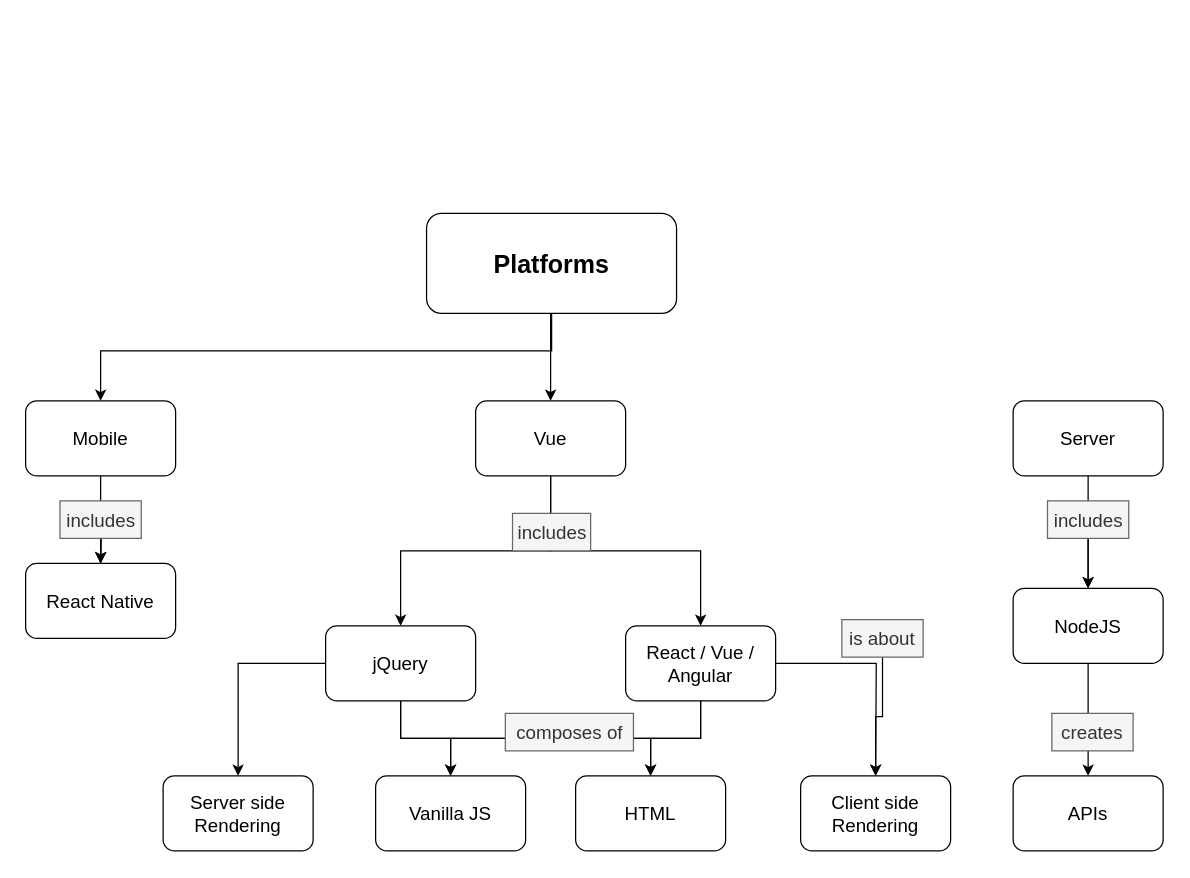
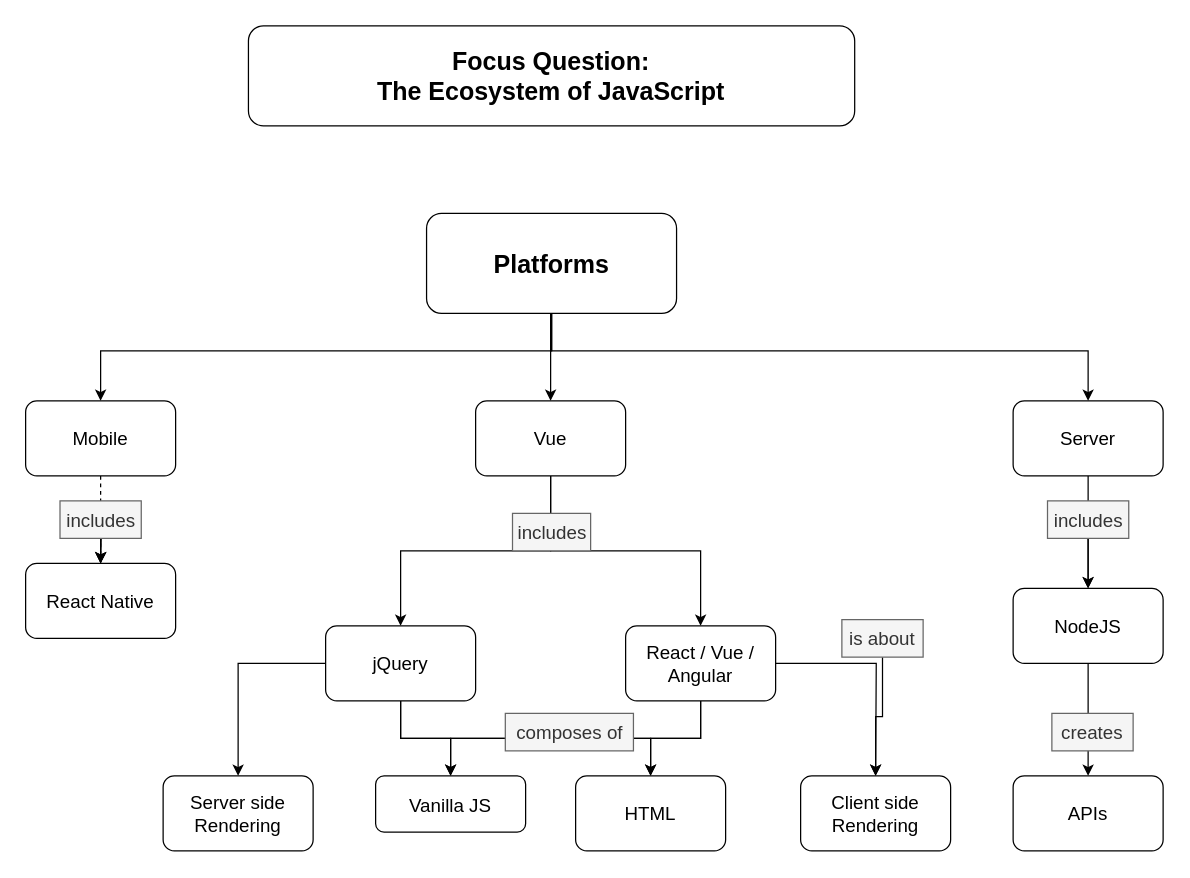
node "Focus Question: The Ecosystem of JavaScript": added
edge "Platforms" -> "Server": added
edge "Mobile" -> "React Native": style solid -> dashed
node "Vanilla JS": size 150x75 -> 150x56
